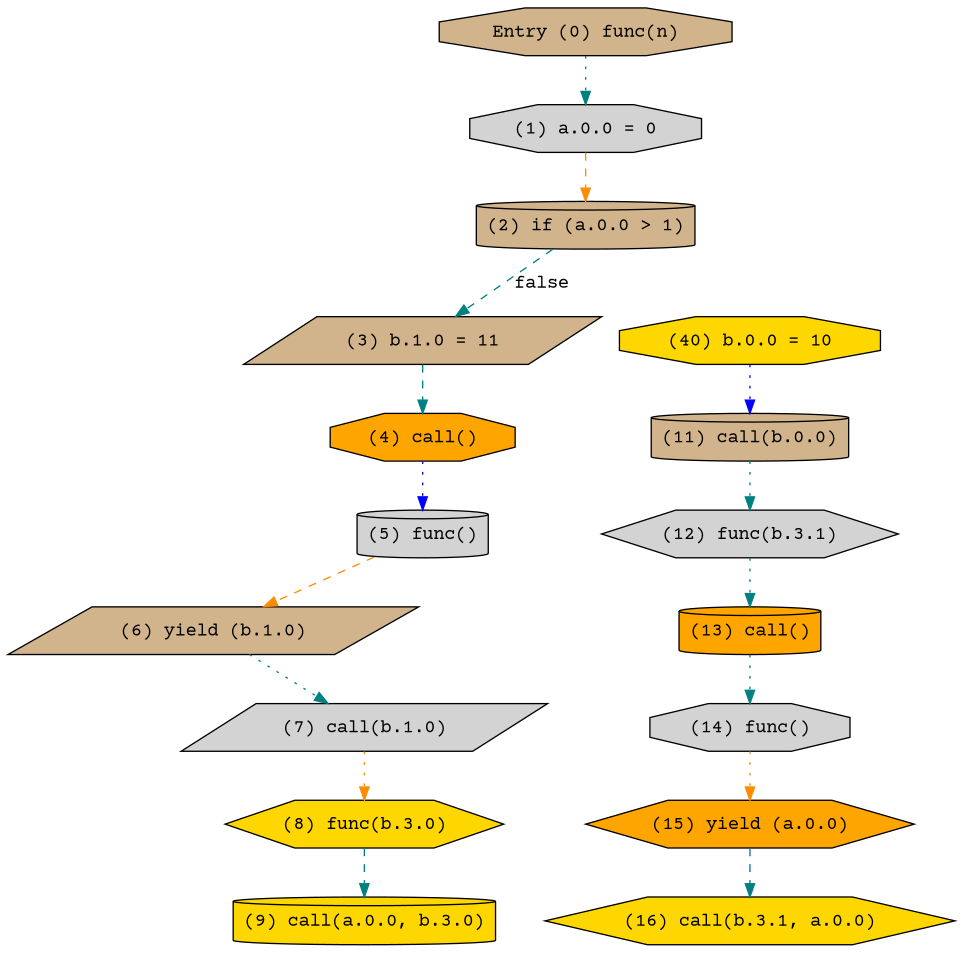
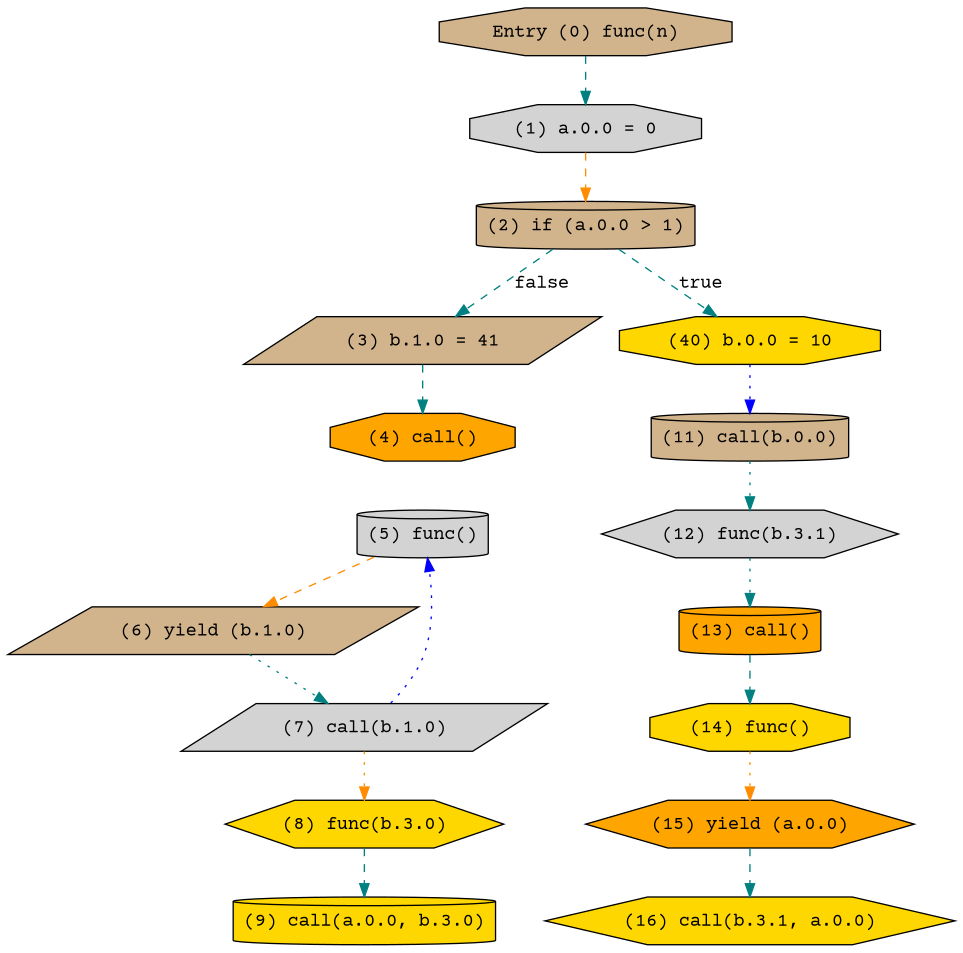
edge "Entry (0) func(n)" -> "(1) a.0.0 = 0": style dotted -> dashed
edge "(2) if (a.0.0 > 1)" -> "(40) b.0.0 = 10": added, label "true"
node "(3) b.1.0 = 11": label "(3) b.1.0 = 11" -> "(3) b.1.0 = 41"
edge "(4) call()" -> "(5) func()": now "(7) call(b.1.0)" -> "(5) func()"
edge "(13) call()" -> "(14) func()": style dotted -> dashed
node "(14) func()": fillcolor lightgrey -> gold
